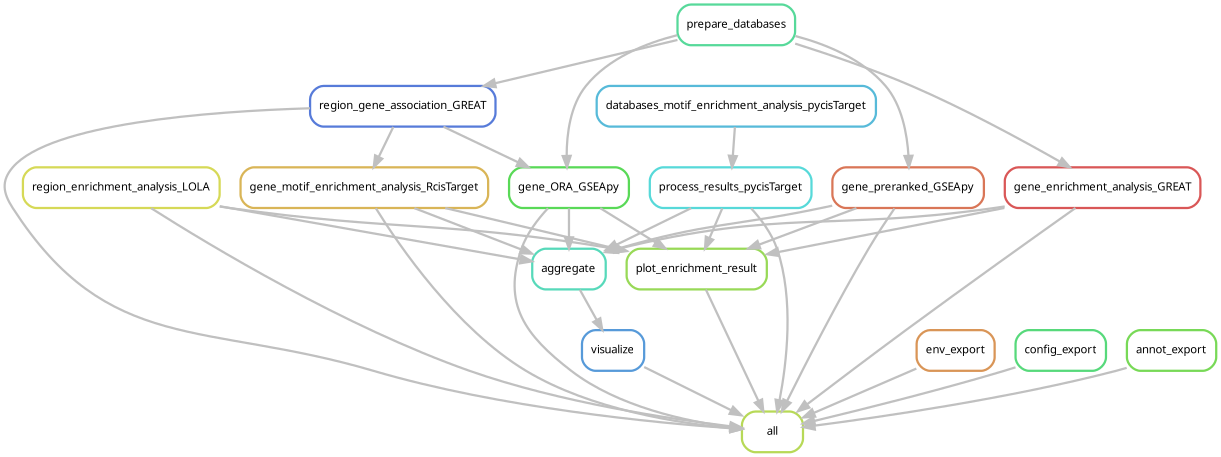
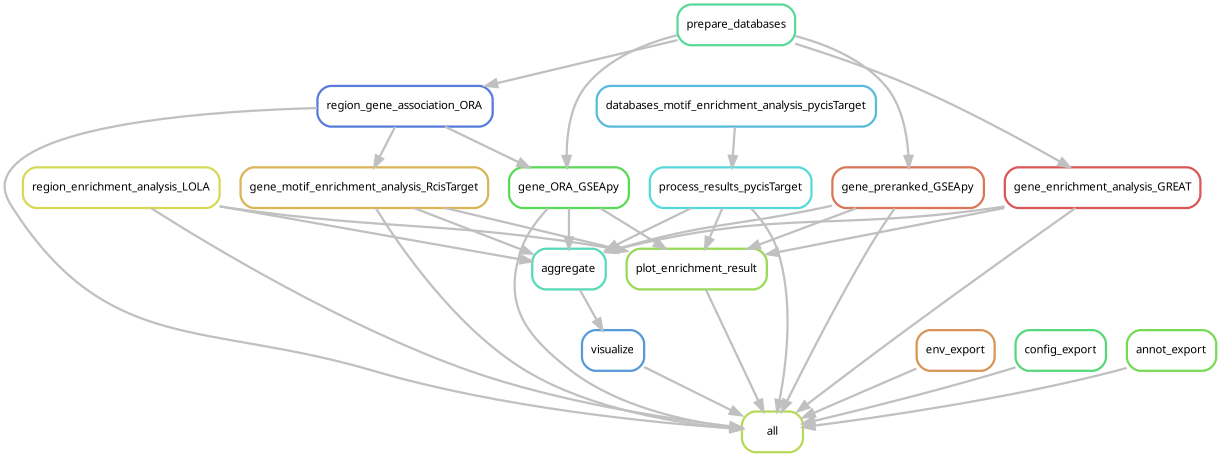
node "region_gene_association_GREAT": label "region_gene_association_GREAT" -> "region_gene_association_ORA"
